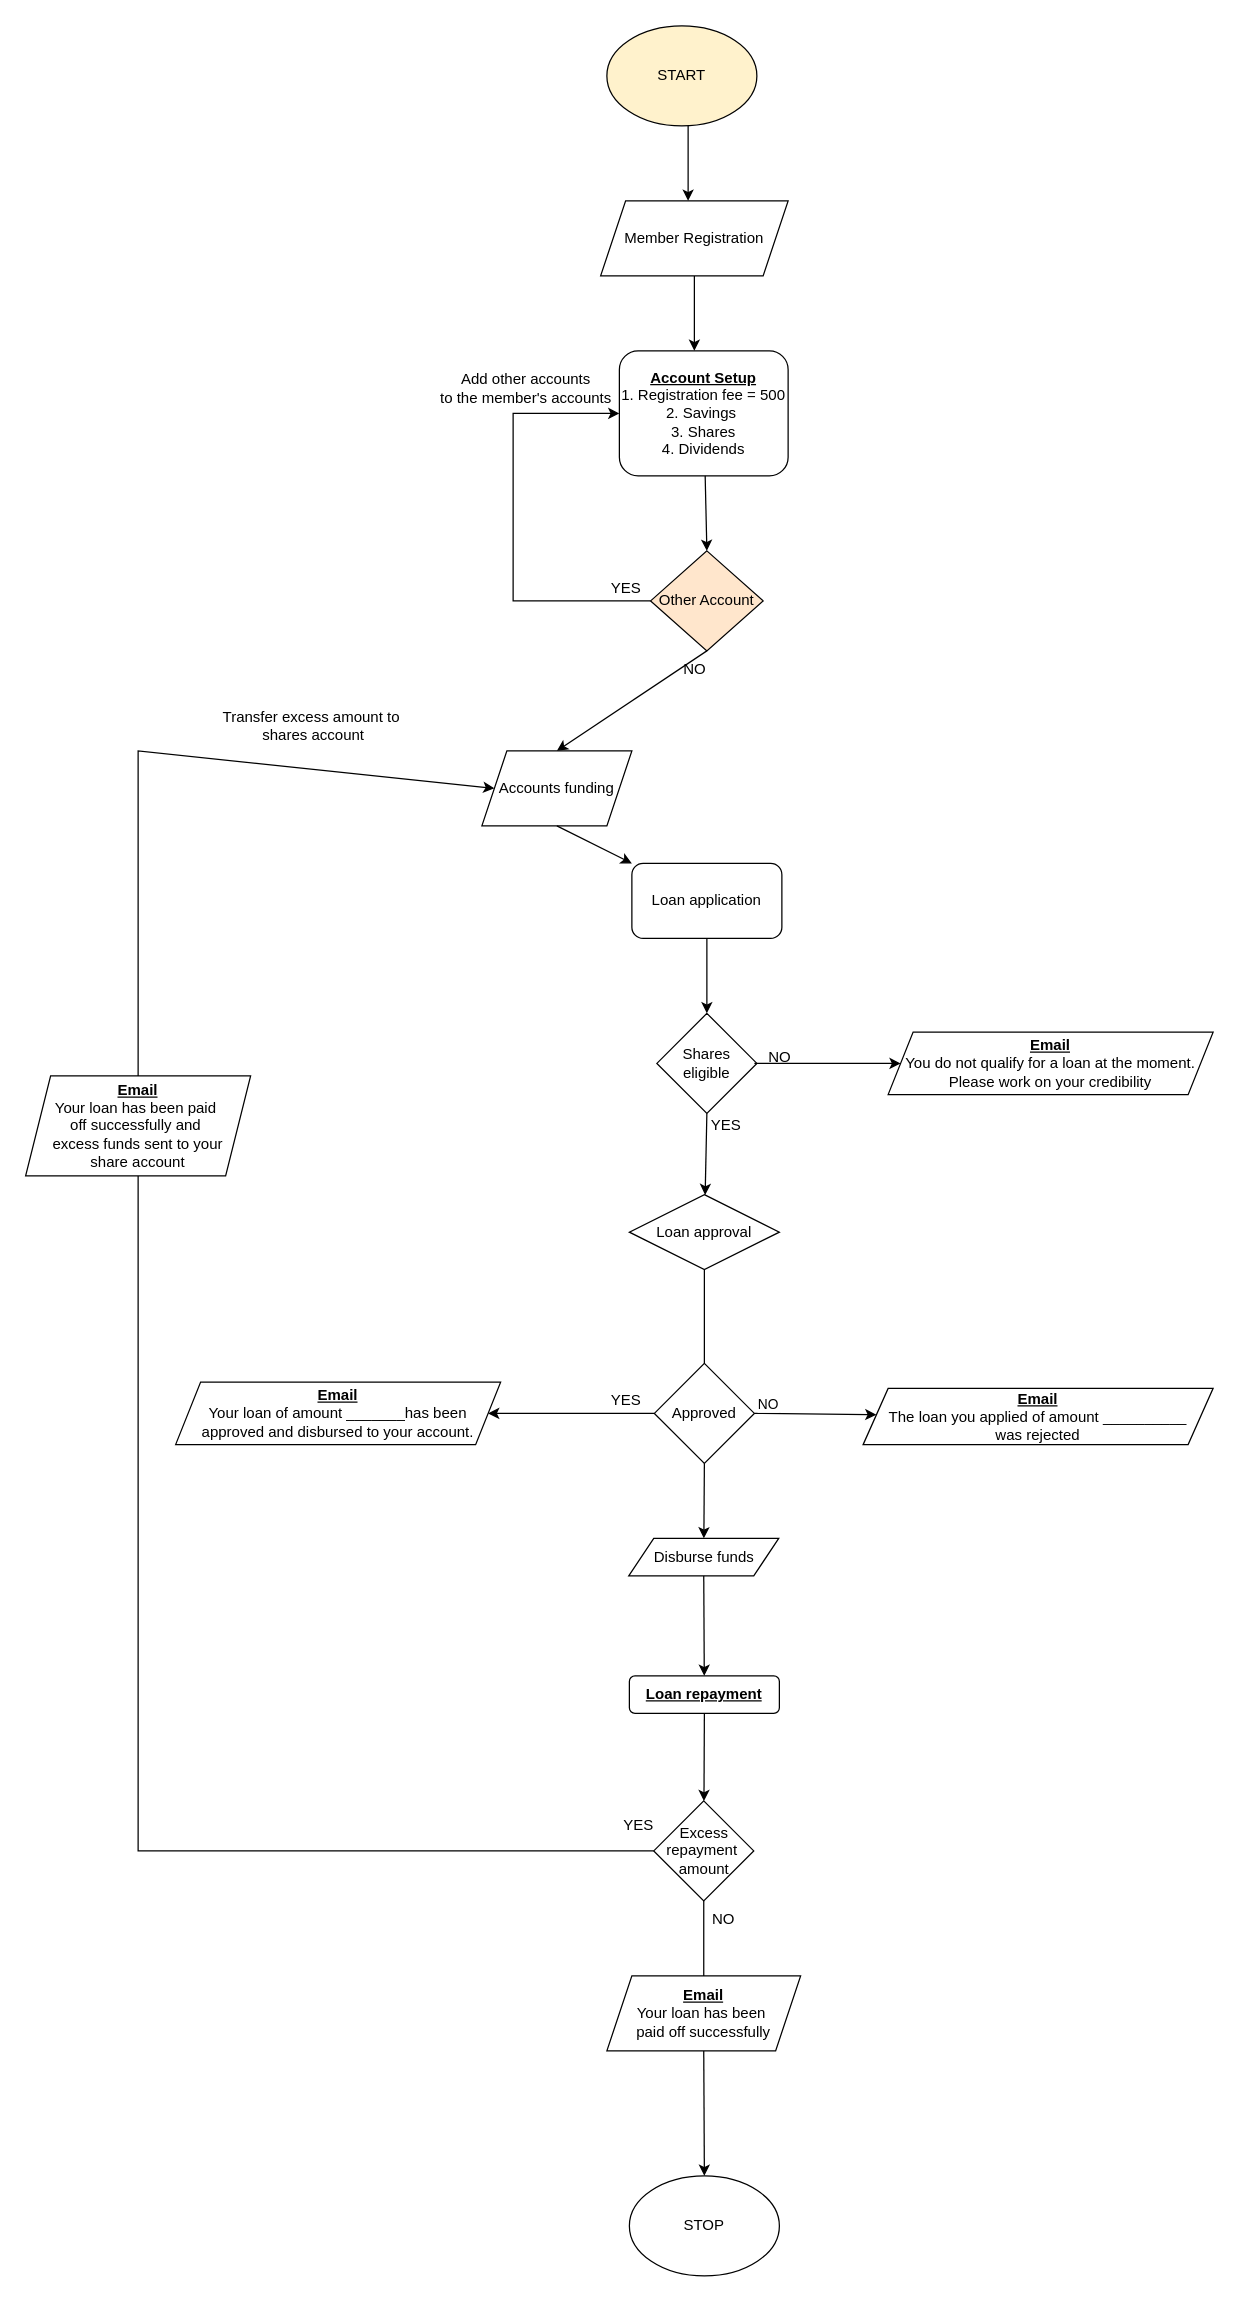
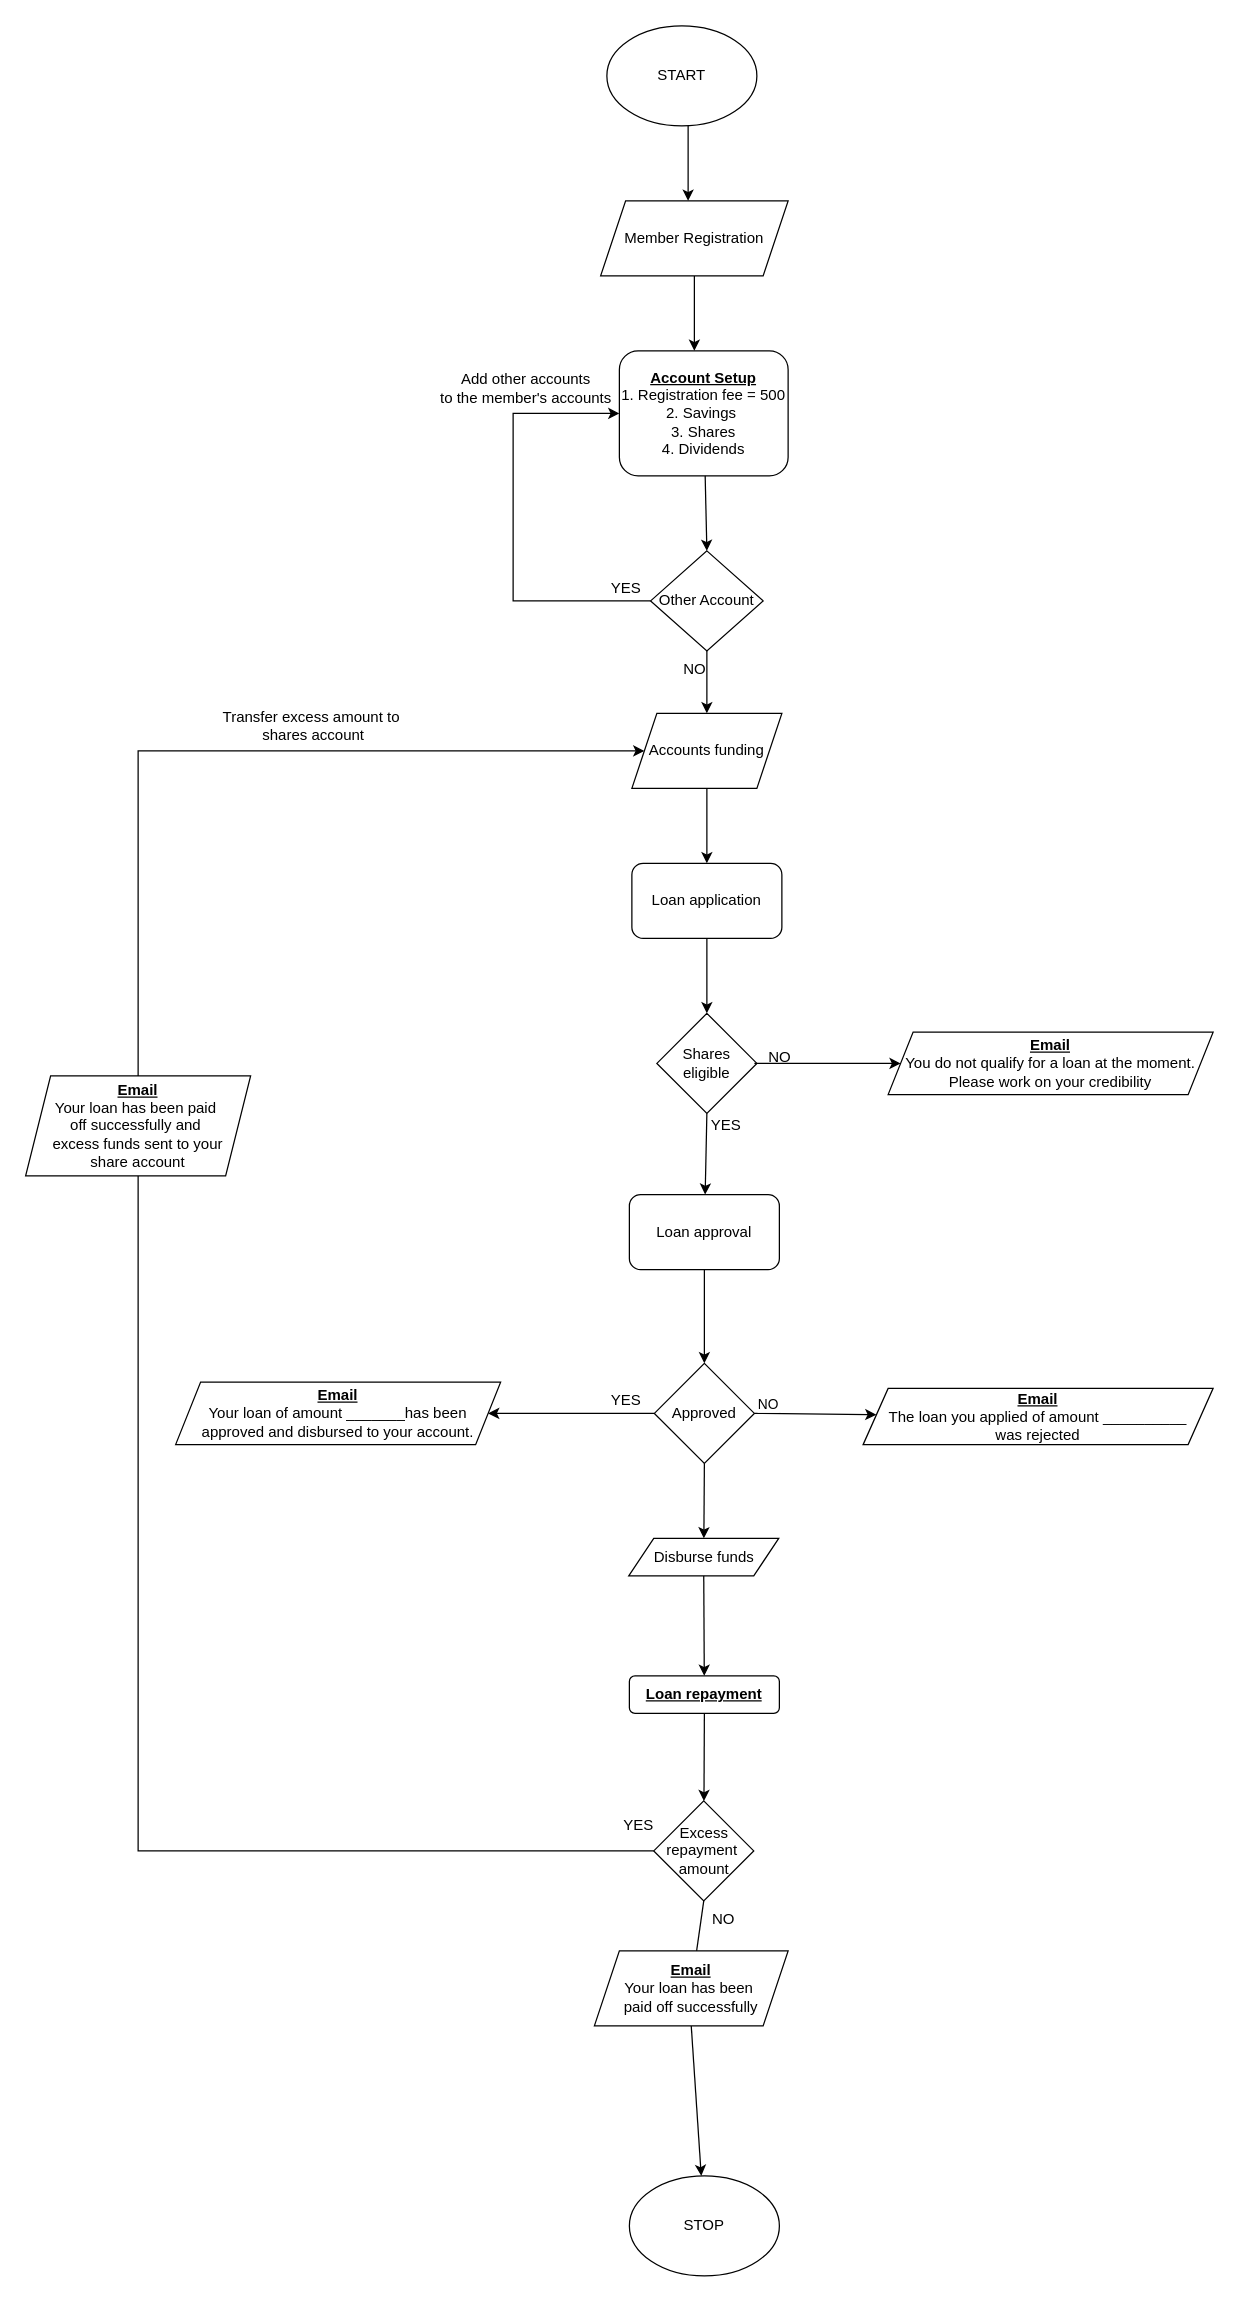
node "START": fillcolor #fff2cc -> #ffffff
node "Other Account": fillcolor #ffe6cc -> #ffffff
node "Accounts funding": moved (557, 788) -> (707, 751)
node "Loan approval": shape diamond -> rounded rectangle
edge "Loan approval" -- "Approved": arrowhead none -> classic
node "Email Your loan has been paid off successfully": moved (704, 2013) -> (691, 1988)
